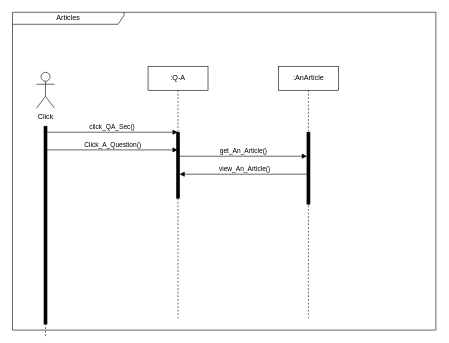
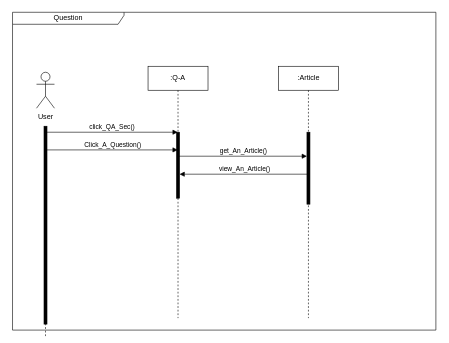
node "Articles": label "Articles" -> "Question"
node ":AnArticle": label ":AnArticle" -> ":Article"
node "Click": label "Click" -> "User"
